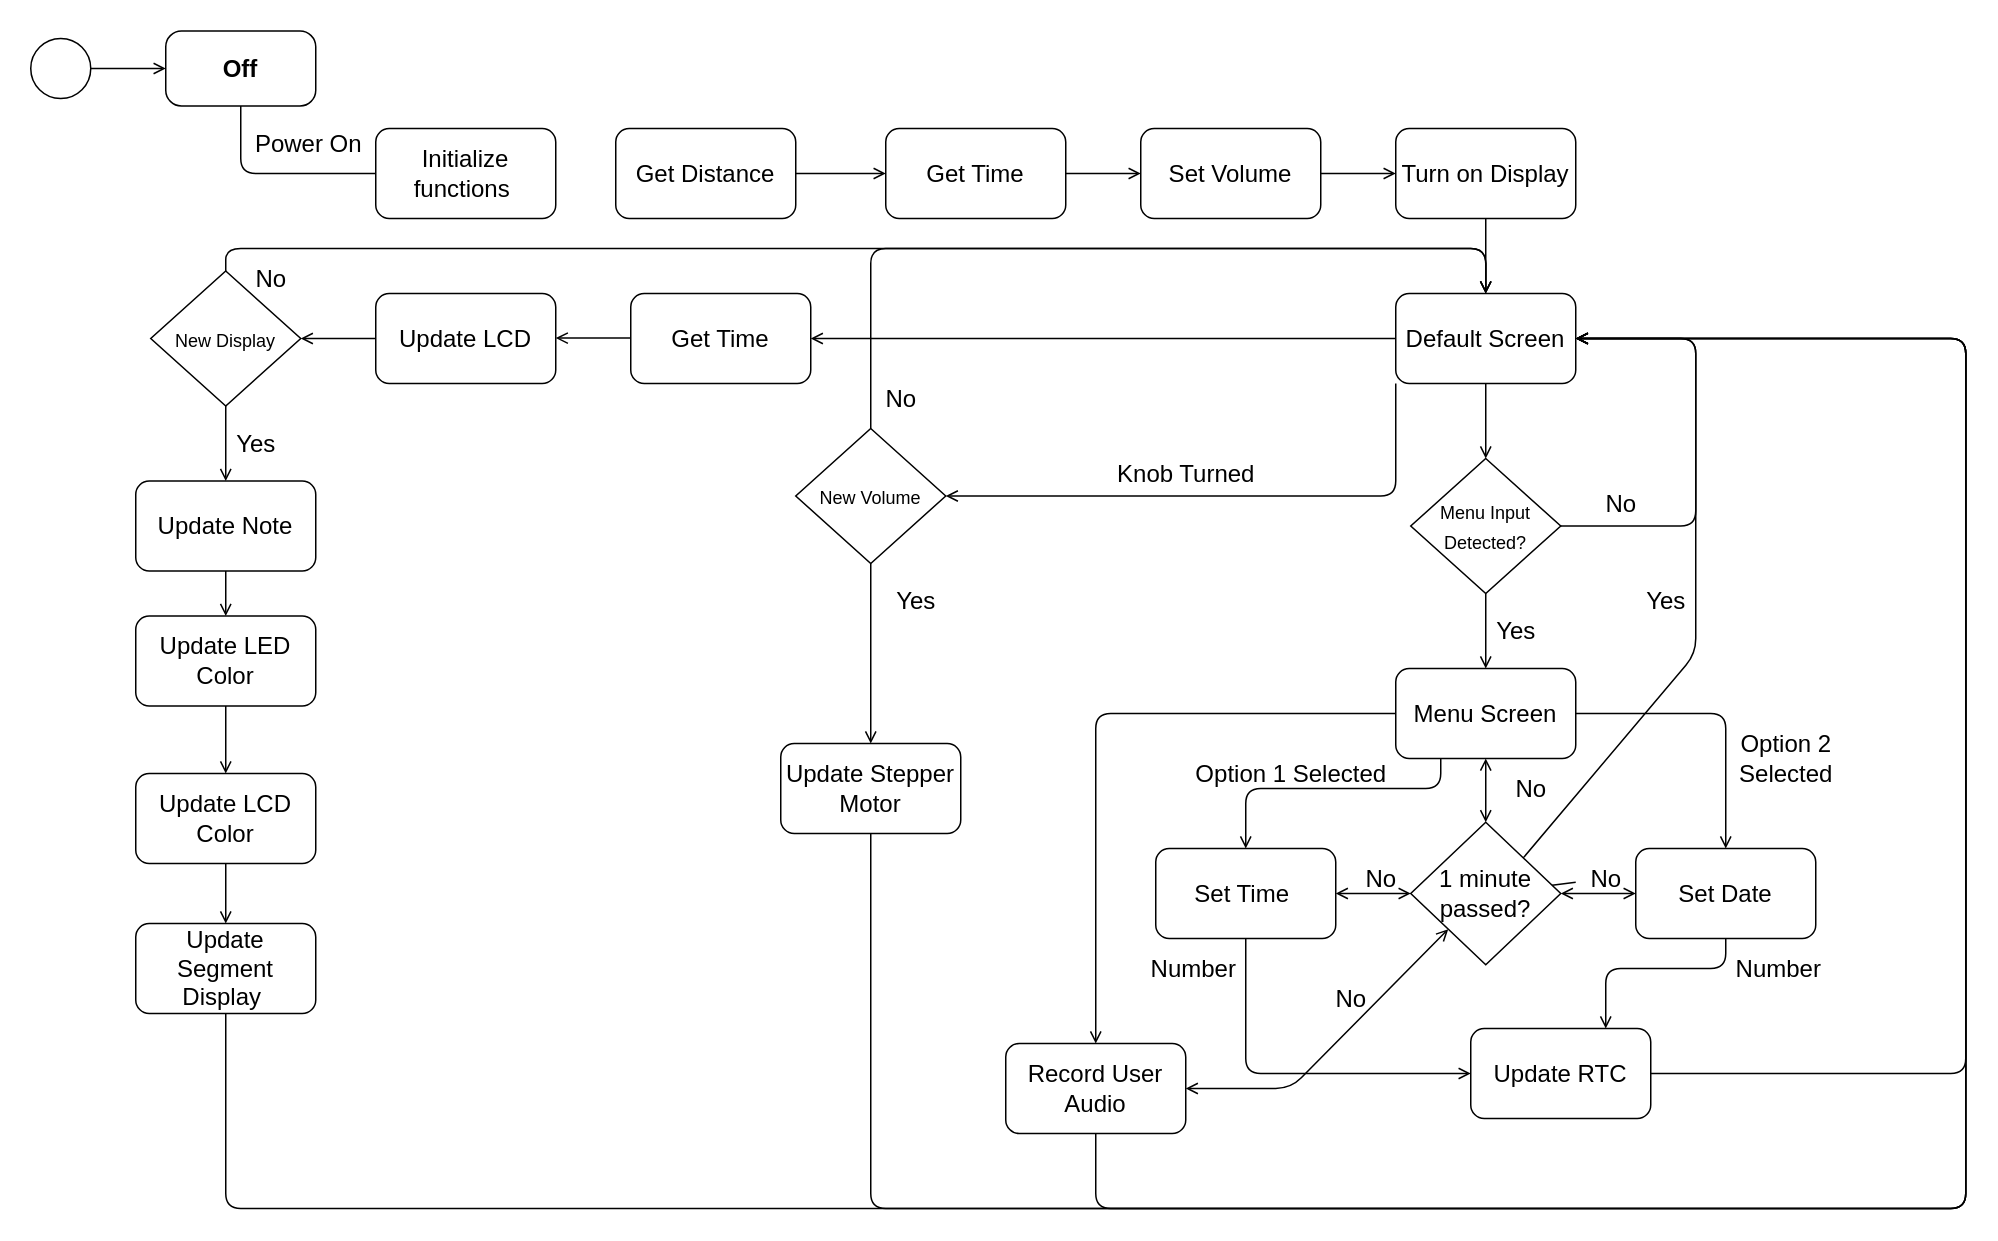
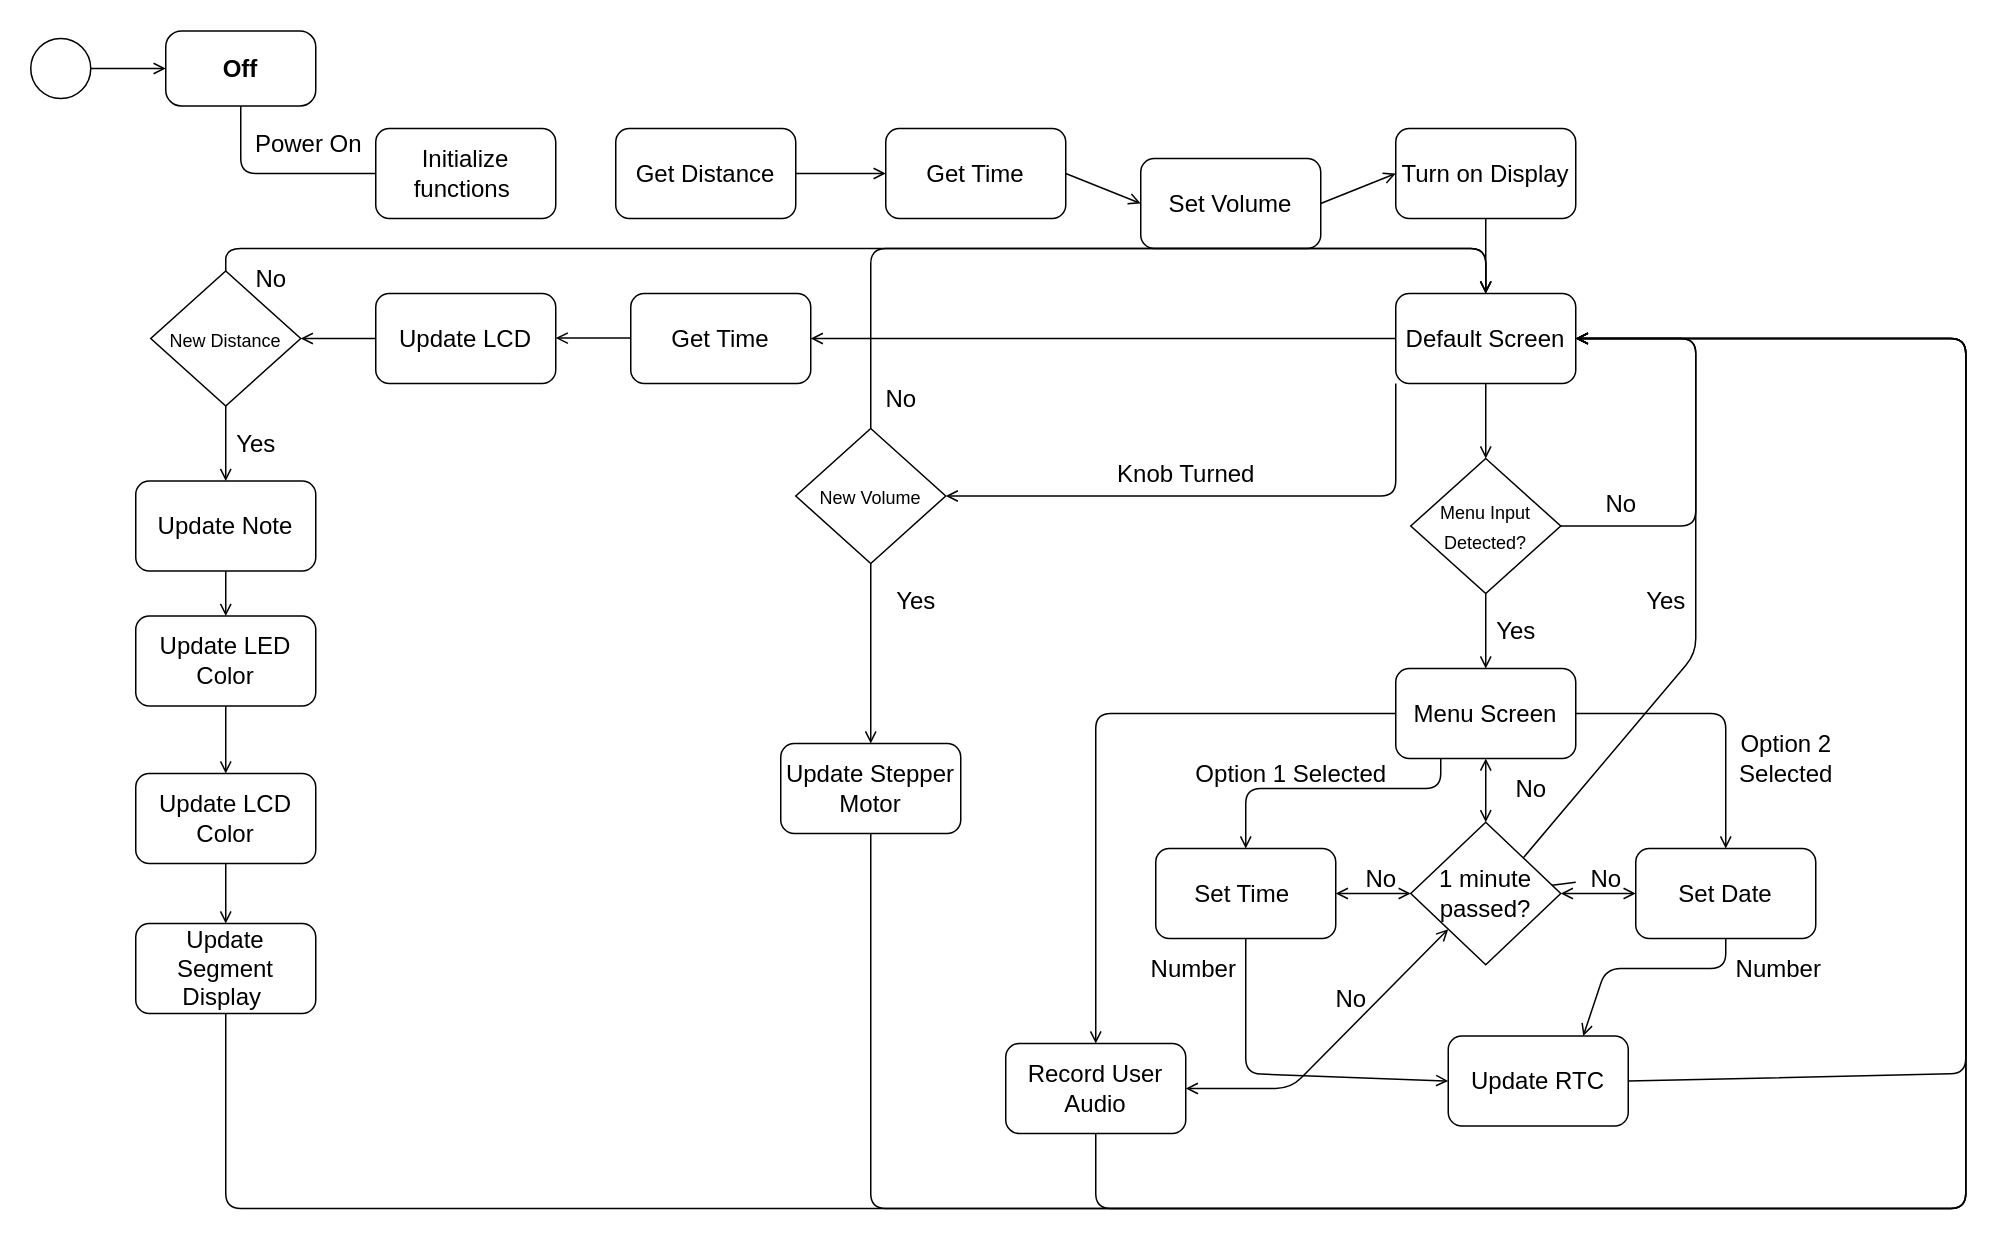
node "Set Volume": moved (1231, 173) -> (1231, 203)
node "New Display": label "New Display" -> "New Distance"
node "Update RTC": moved (1561, 1073) -> (1538, 1081)
